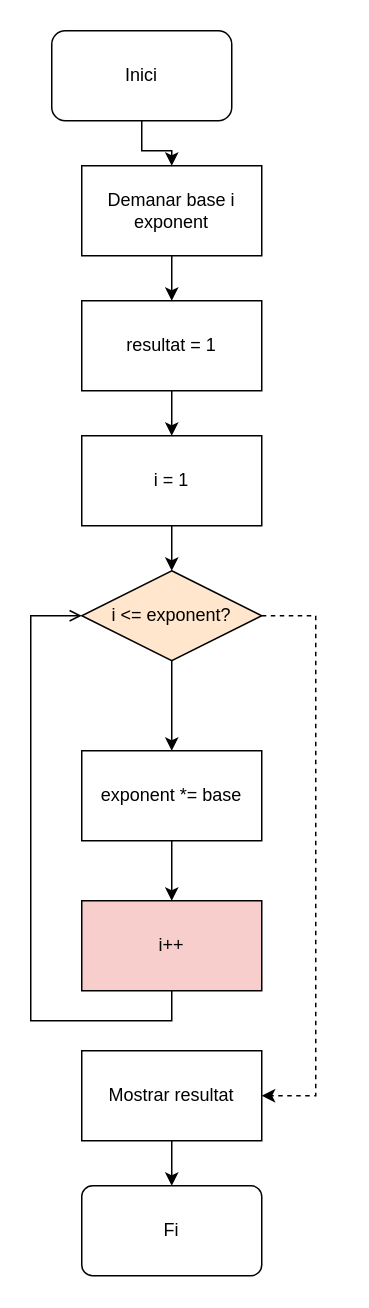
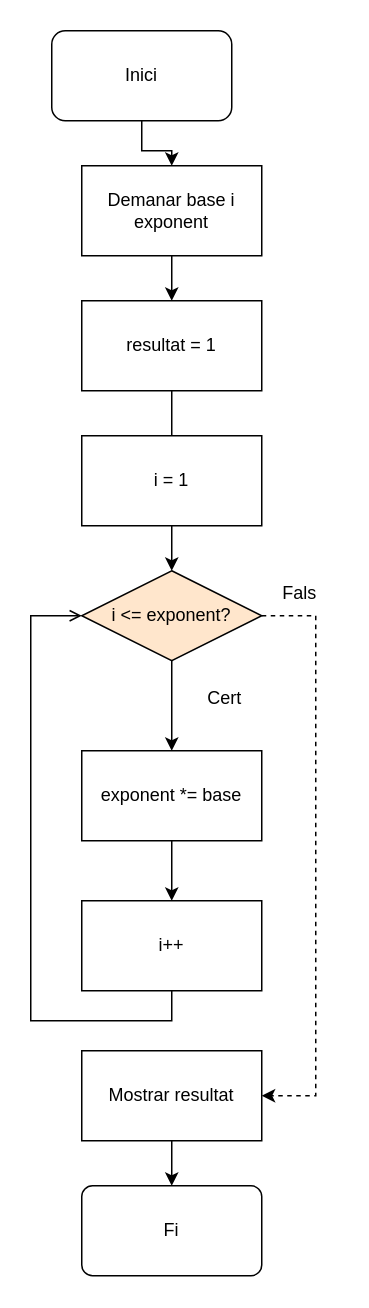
edge "resultat = 1" -> "i = 1": arrowhead classic -> none
node "Fals": added
node "Cert": added
node "i++": fillcolor #f8cecc -> #ffffff
